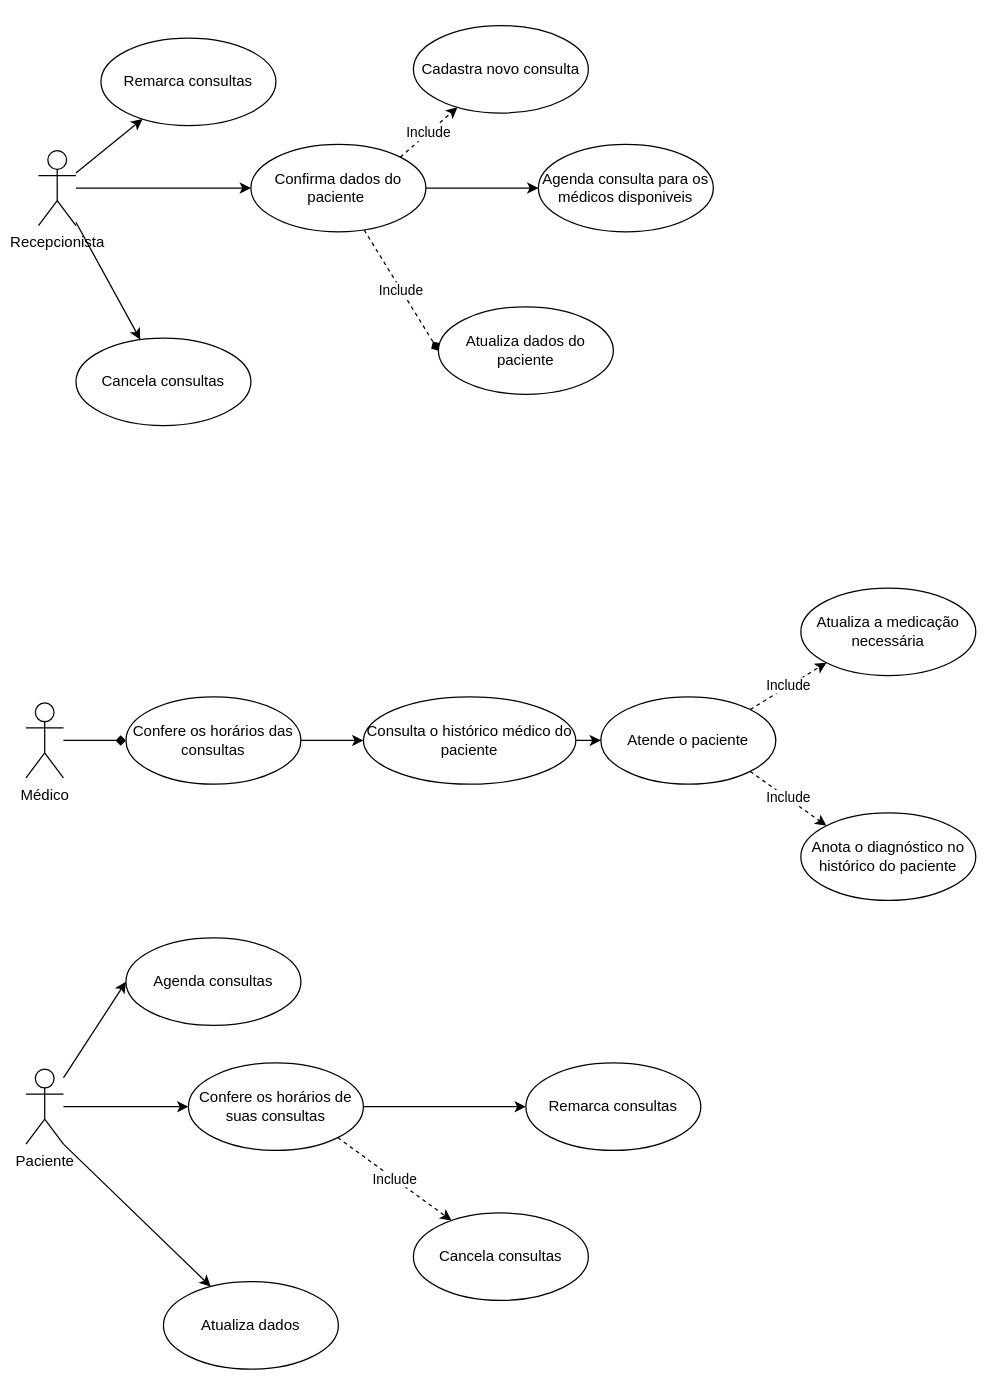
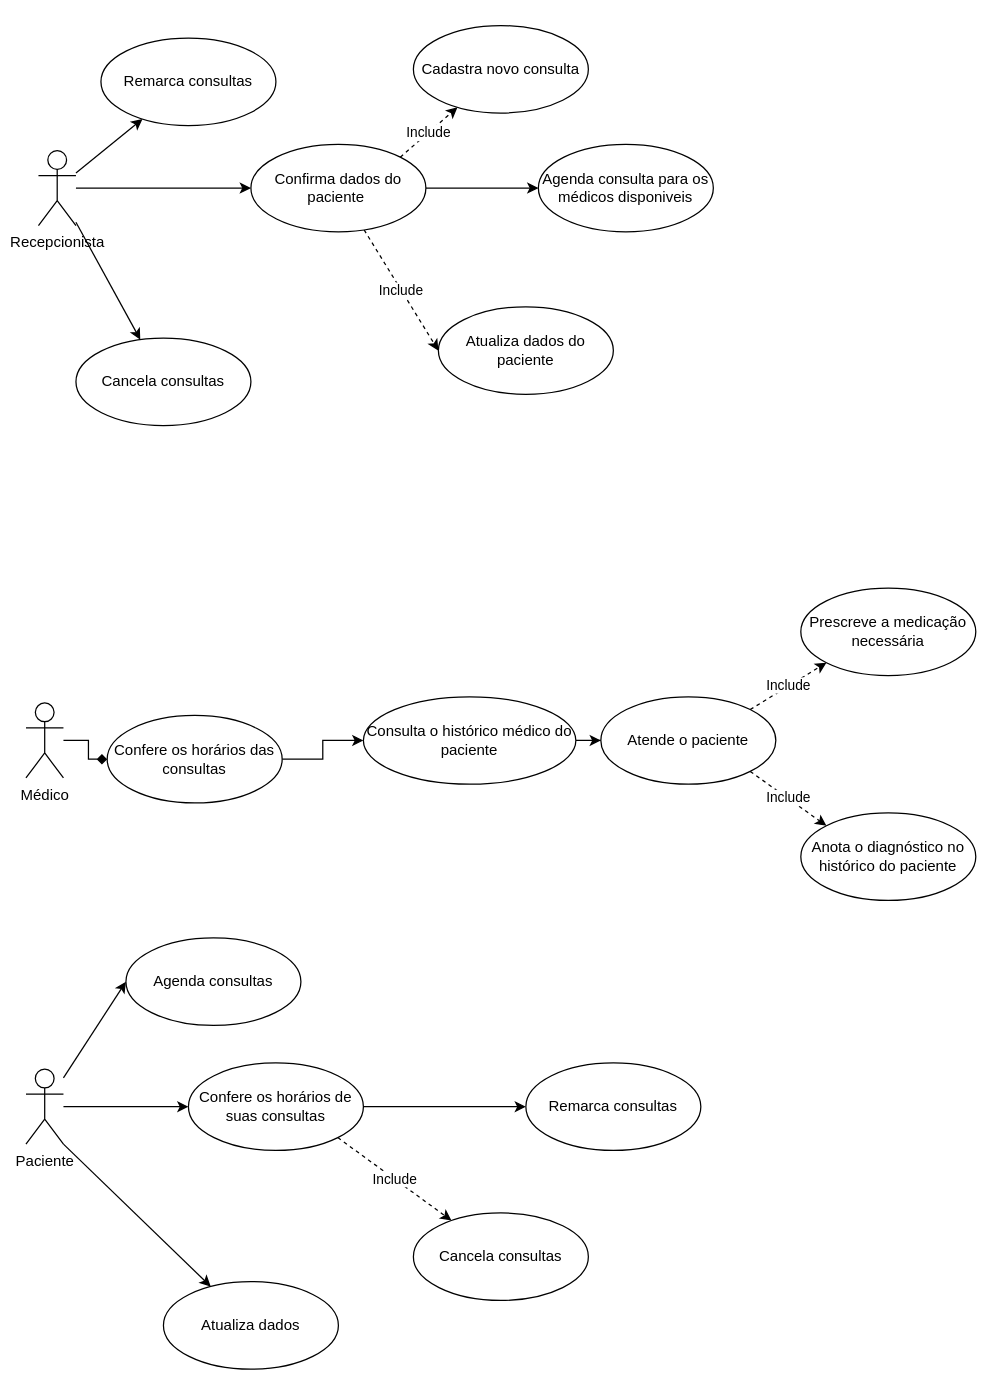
edge "Confirma dados do paciente" -> "Atualiza dados do paciente": arrowhead diamond -> classic
node "Atualiza a medicação necessária": label "Atualiza a medicação necessária" -> "Prescreve a medicação necessária"
node "Confere os horários das consultas": moved (213, 741) -> (194, 759)
